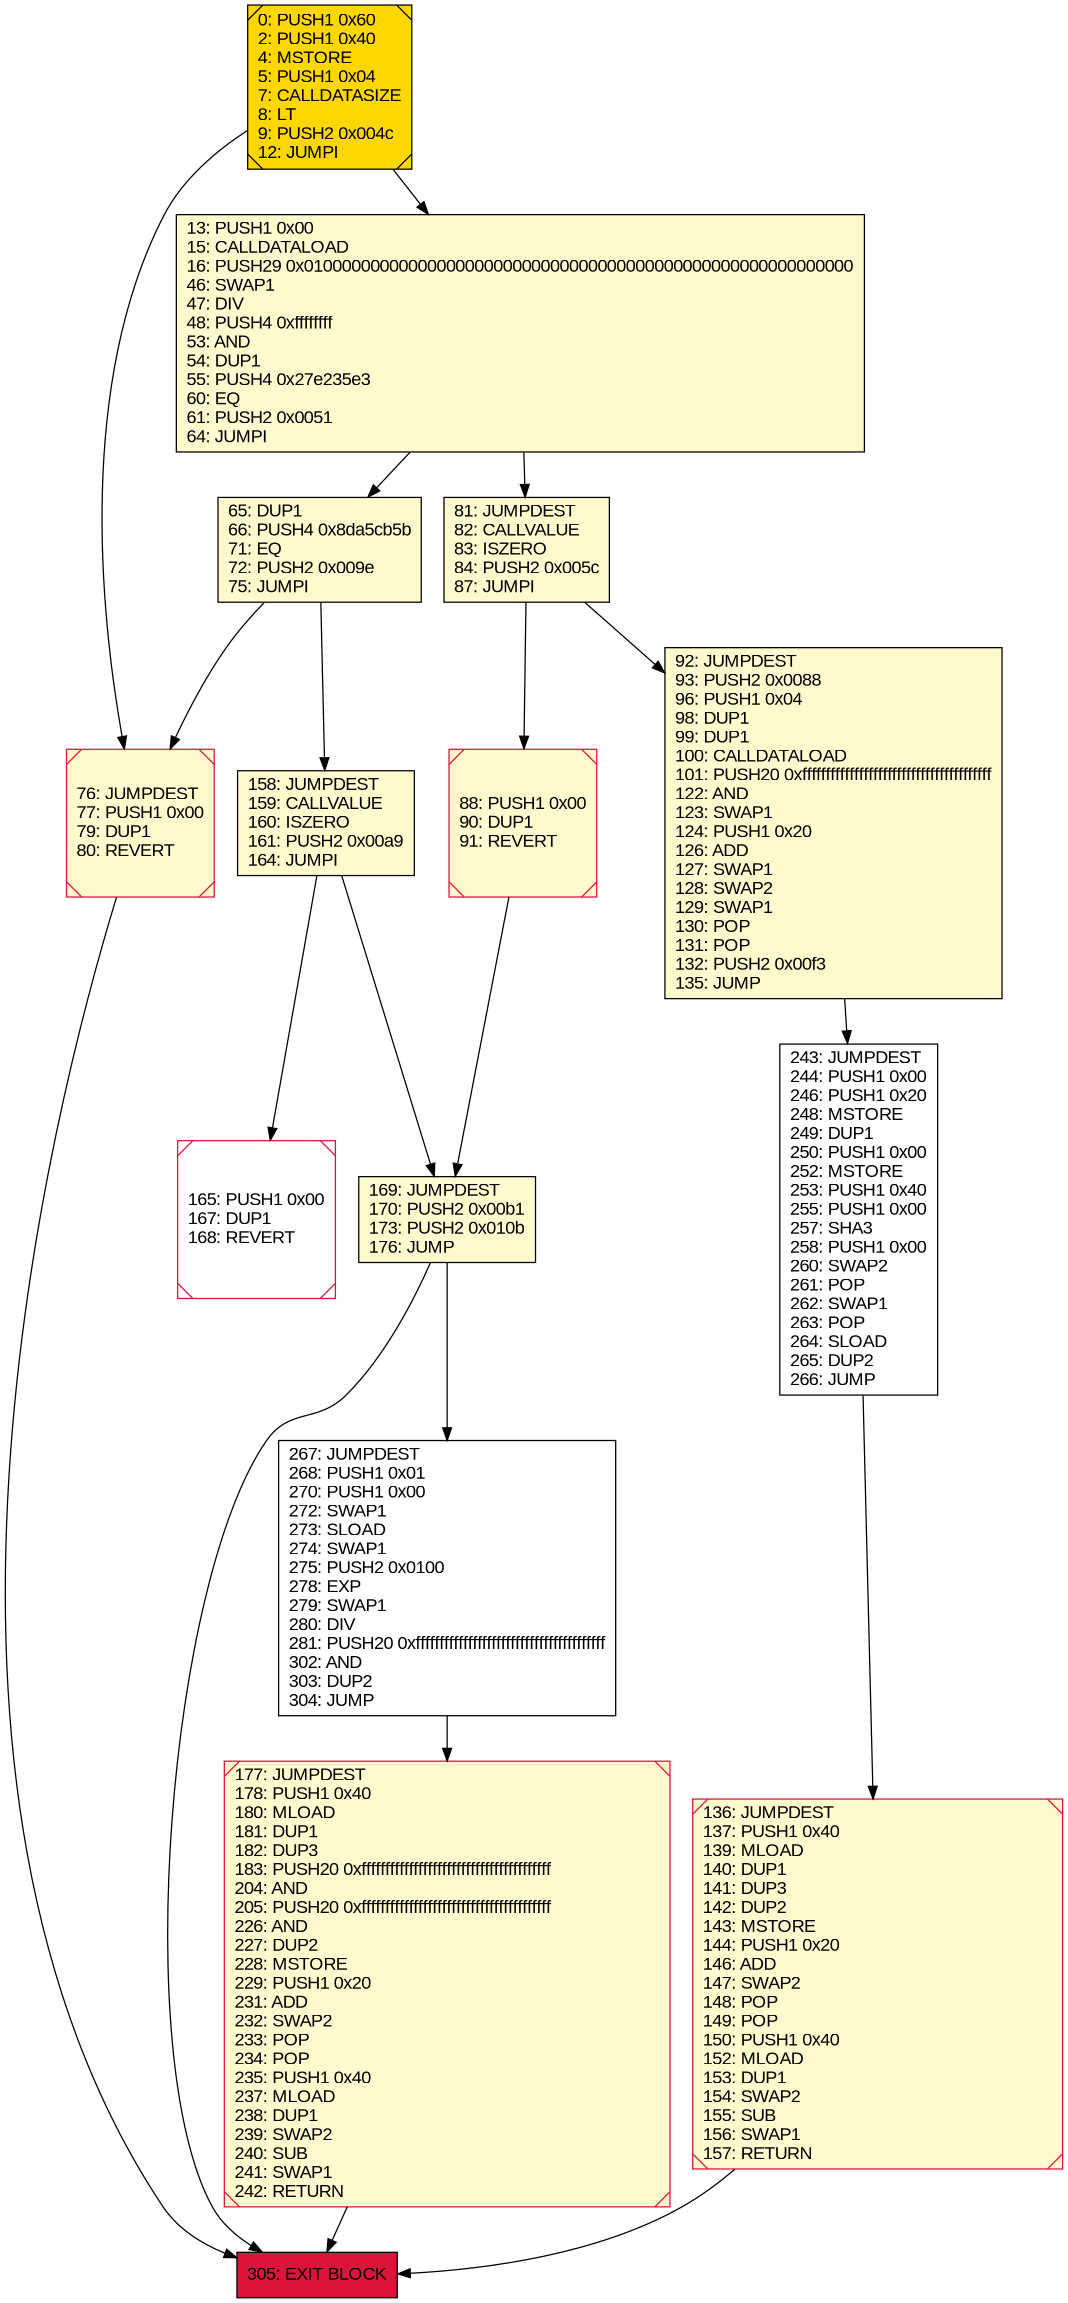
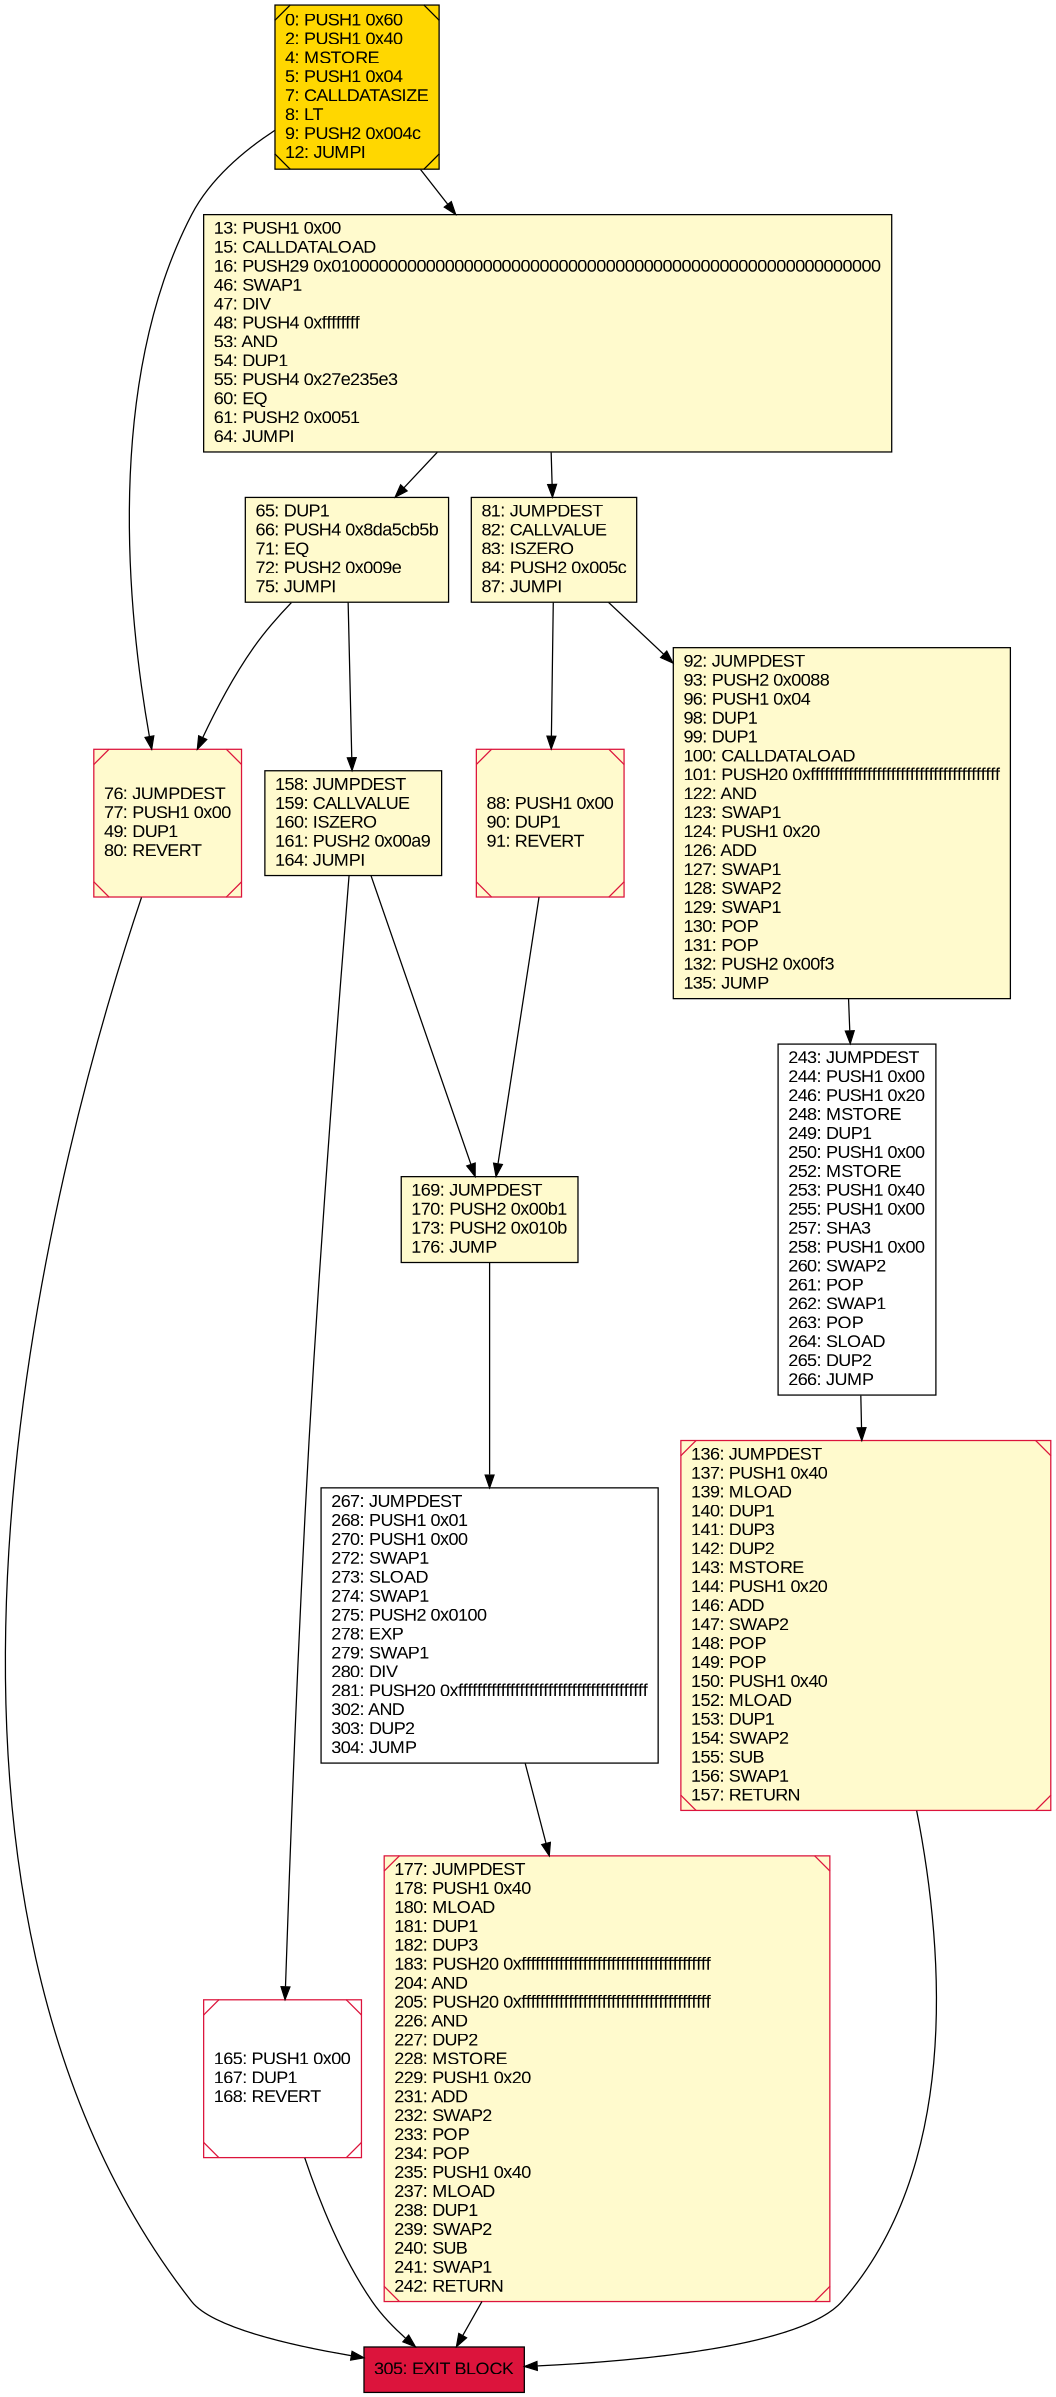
node "76: JUMPDEST 77: PUSH1 0x00 79: DUP1 80: REVERT": label "76: JUMPDEST 77: PUSH1 0x00 79: DUP1 80: REVERT" -> "76: JUMPDEST 77: PUSH1 0x00 49: DUP1 80: REVERT"
edge "169: JUMPDEST 170: PUSH2 0x00b1 173: PUSH2 0x010b 176: JUMP" -> "305: EXIT BLOCK": now "165: PUSH1 0x00 167: DUP1 168: REVERT" -> "305: EXIT BLOCK"
